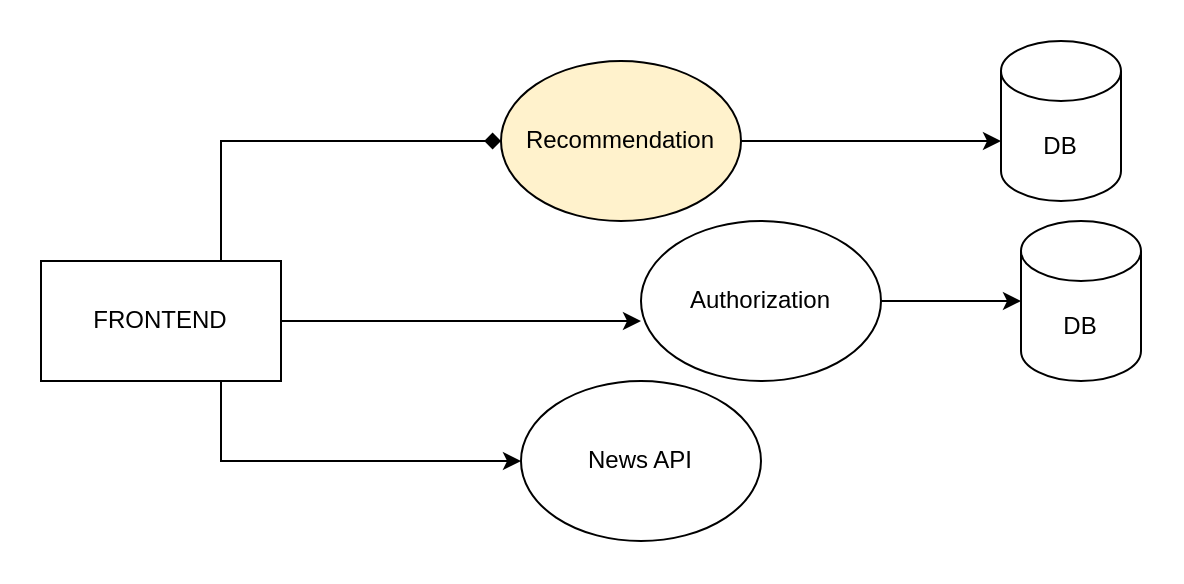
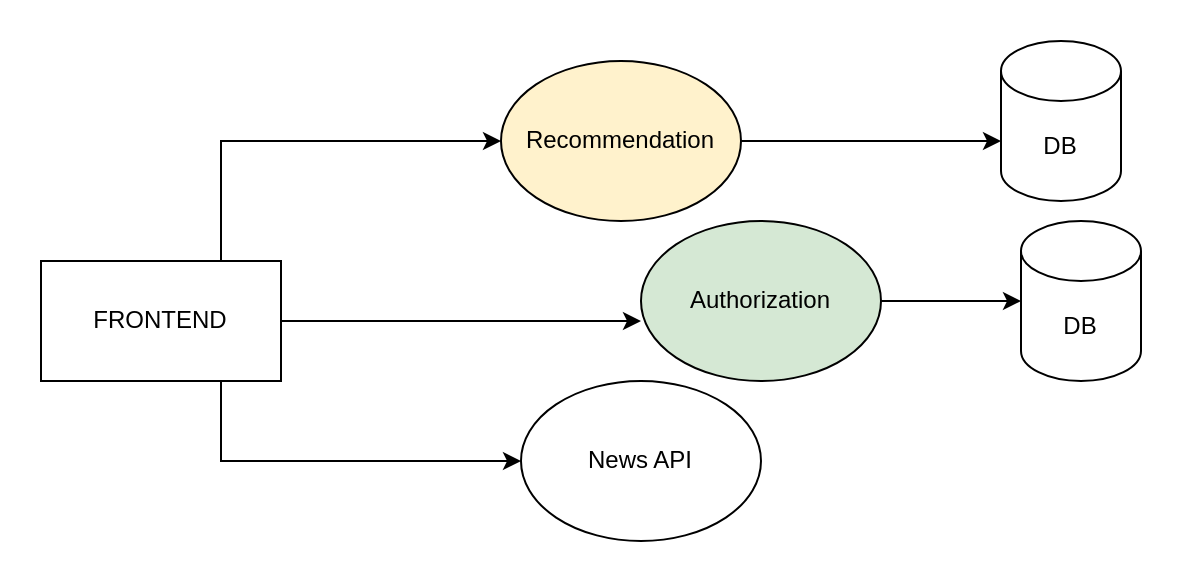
edge "FRONTEND" -> "Recommendation": arrowhead diamond -> classic
node "Authorization": fillcolor #ffffff -> #d5e8d4
